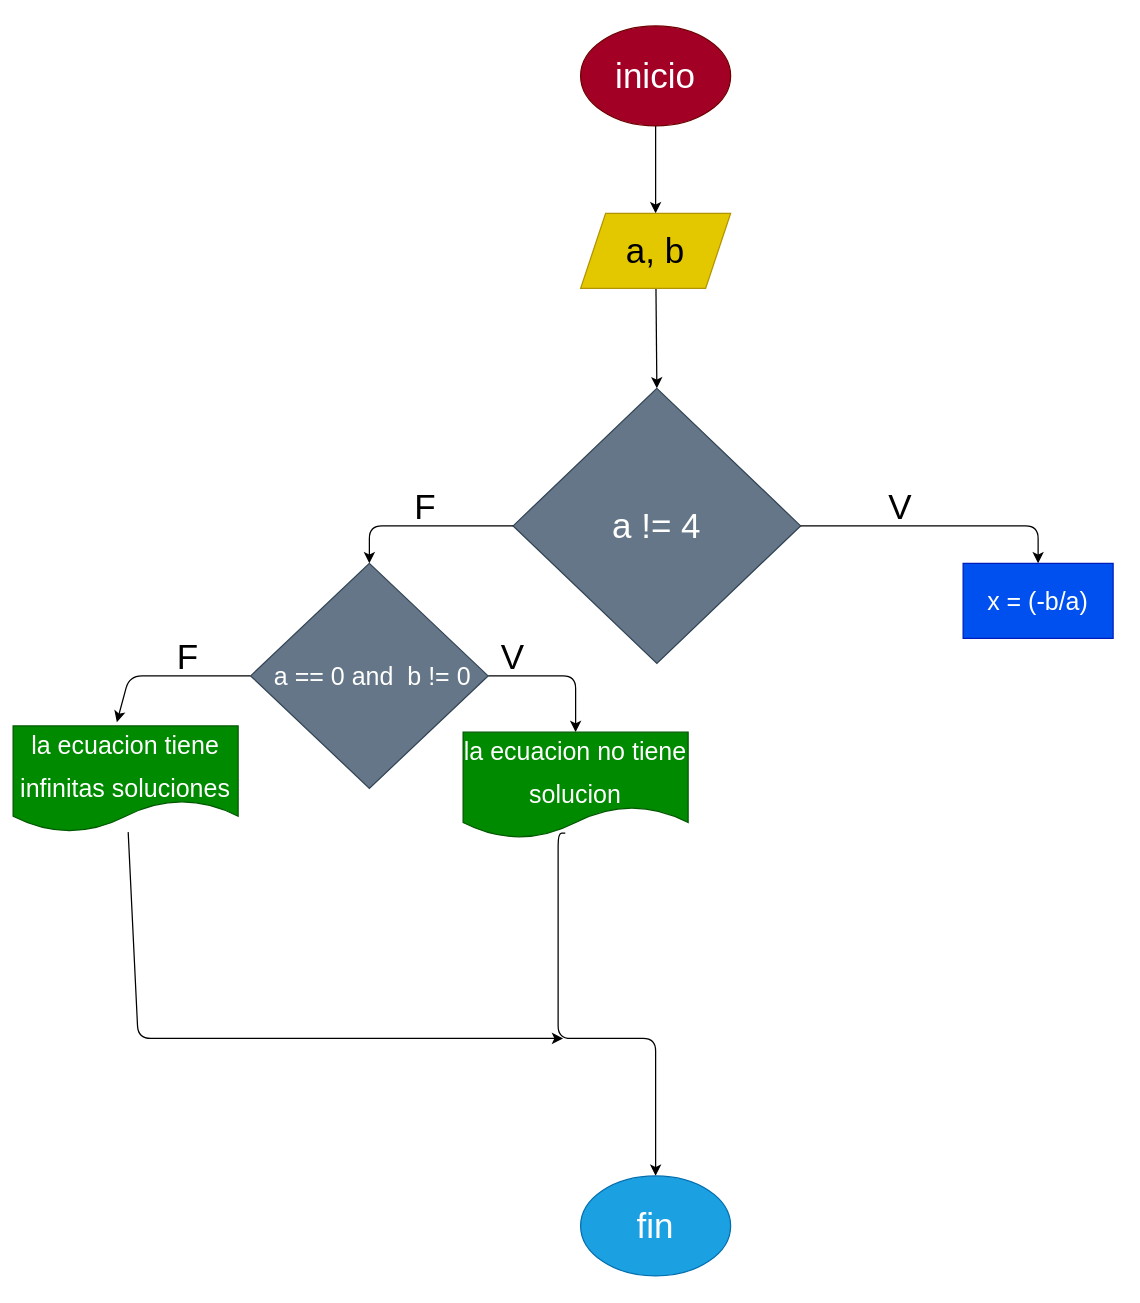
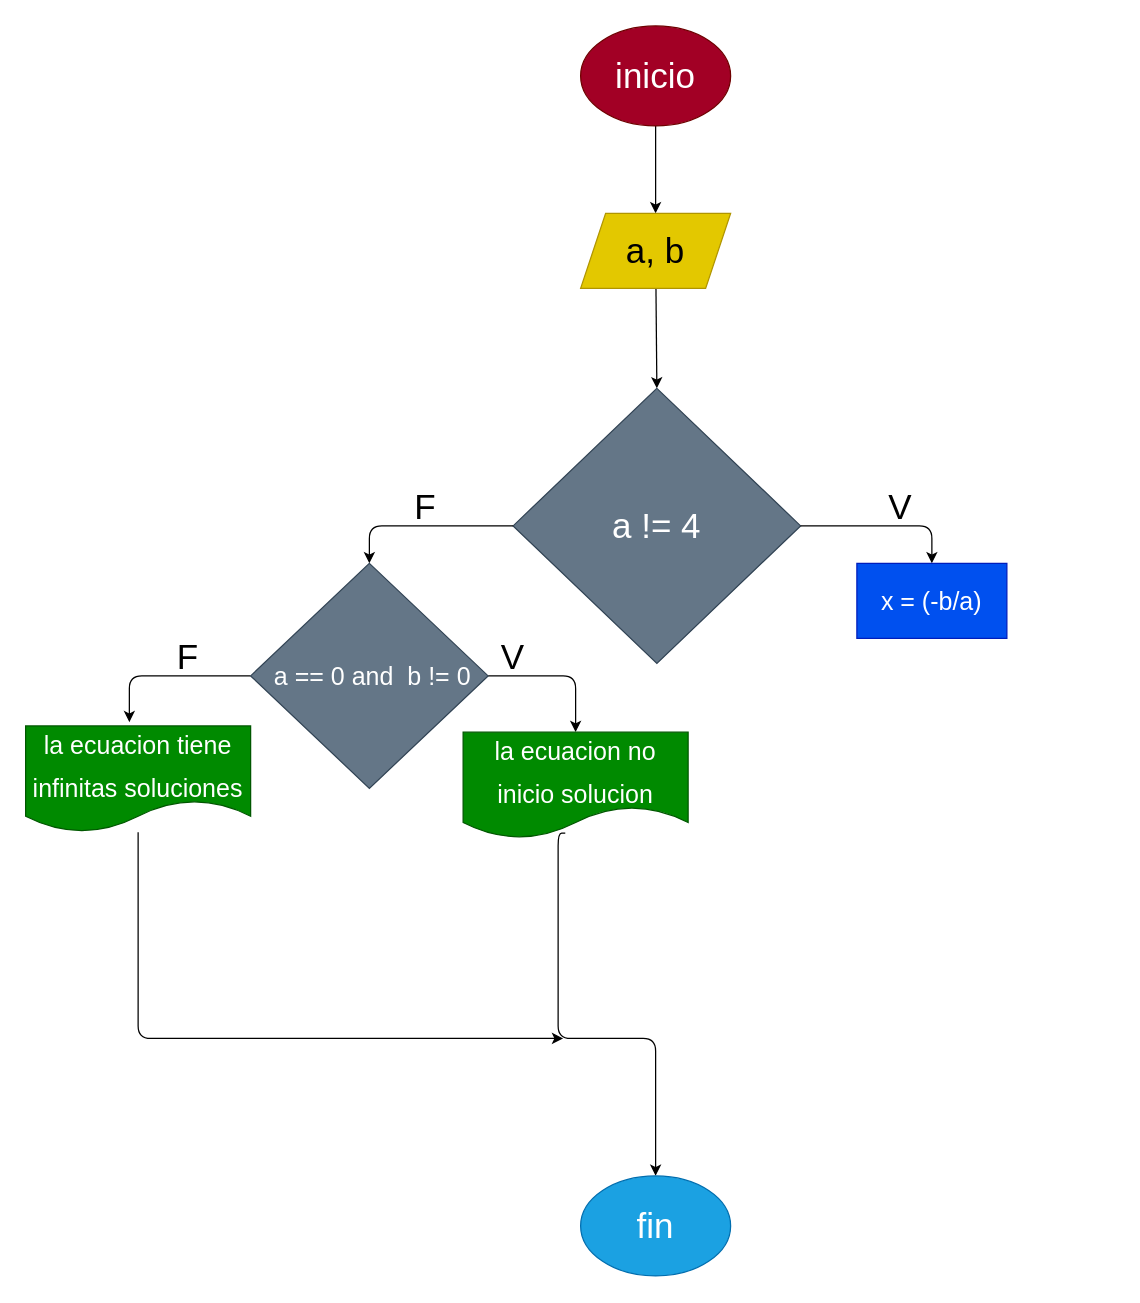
node "x = (-b/a)": moved (1038, 601) -> (932, 601)
node "la ecuacion no tiene solucion": label "la ecuacion no tiene solucion" -> "la ecuacion no inicio solucion"
node "la ecuacion tiene infinitas soluciones": moved (126, 779) -> (138, 779)
